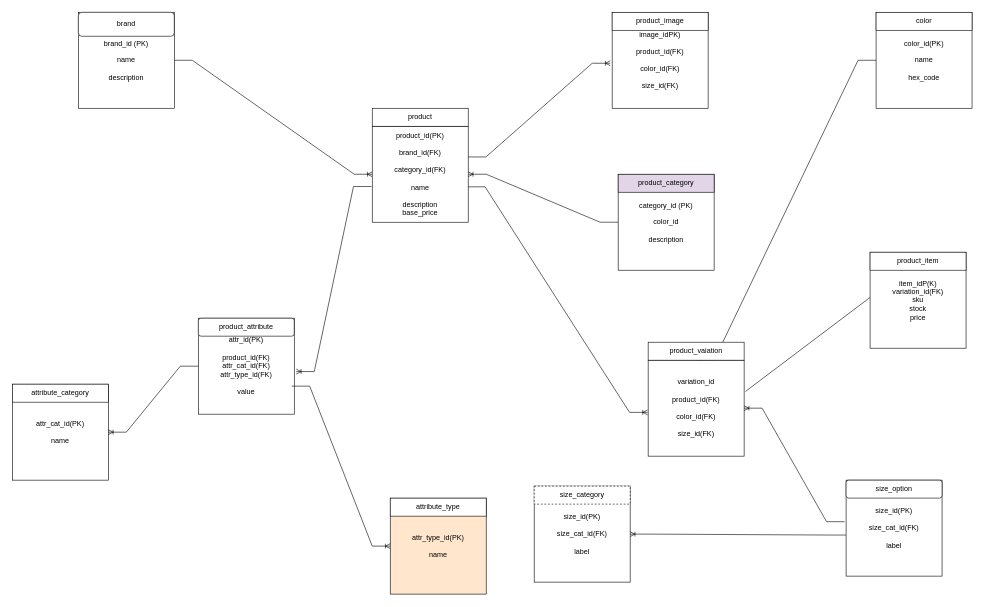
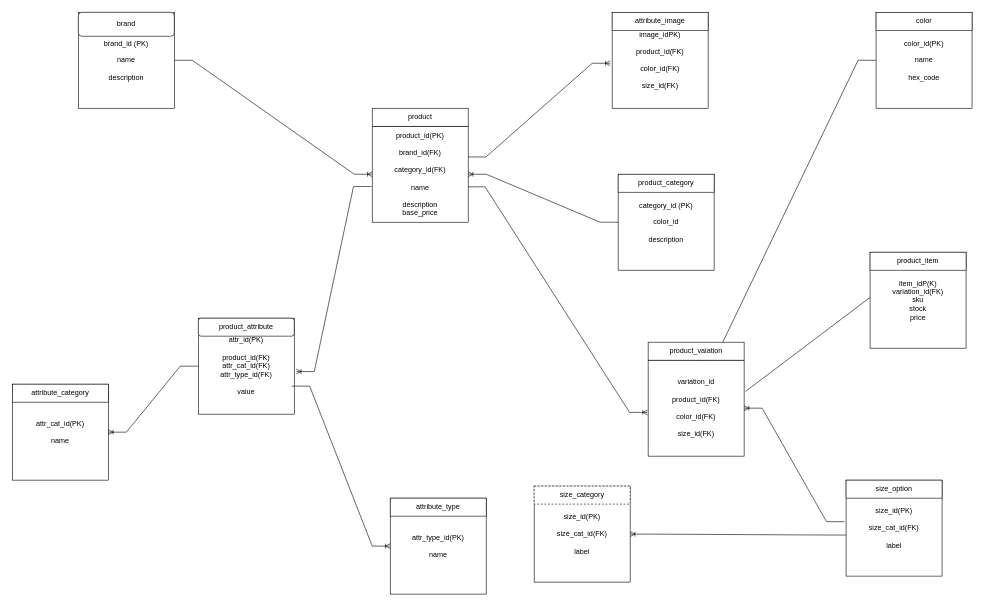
node "product_image": label "product_image" -> "attribute_image"
node "product_category": fillcolor #e1d5e7 -> #ffffff
node "size_option": shape rounded rectangle -> rectangle
node "attr_type_id(PK) name": fillcolor #ffe6cc -> #ffffff
